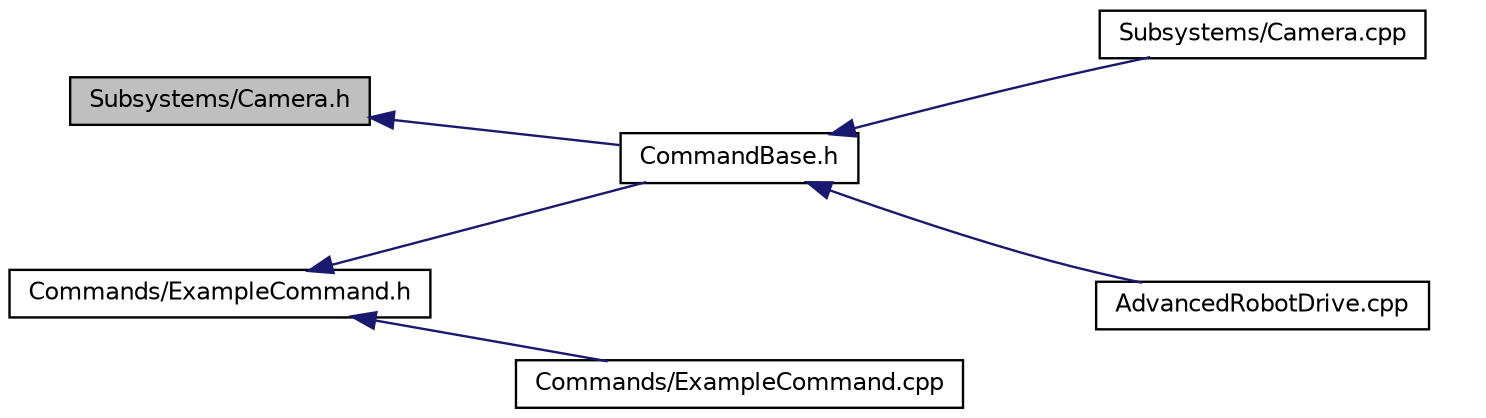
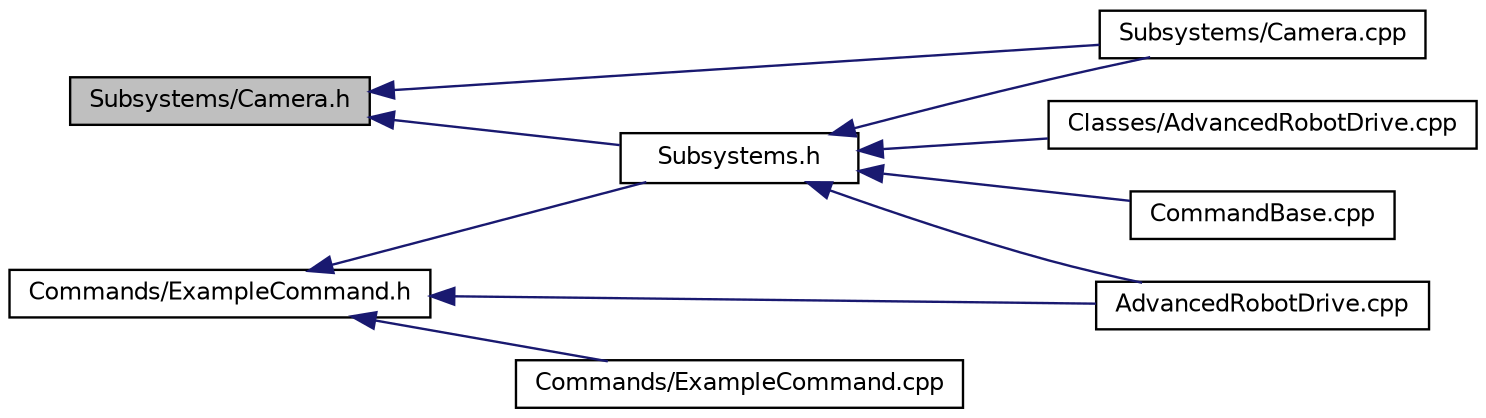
edge "Subsystems/Camera.cpp" -> "Subsystems/Camera.h": added
node "Classes/AdvancedRobotDrive.cpp": added
node "CommandBase.h": label "CommandBase.h" -> "Subsystems.h"
node "CommandBase.cpp": added
edge "AdvancedRobotDrive.cpp" -> "Commands/ExampleCommand.h": added
